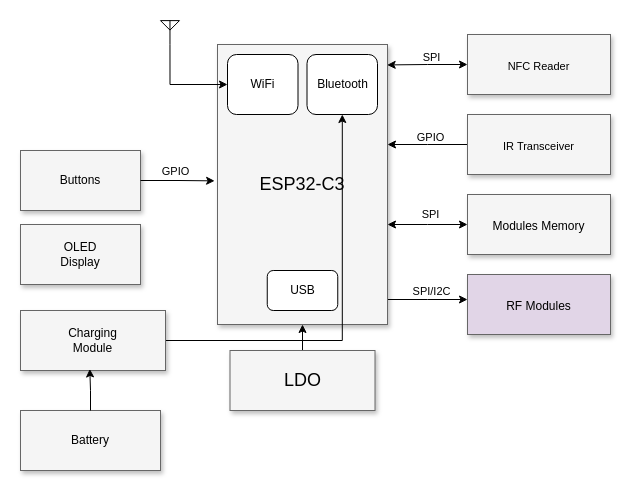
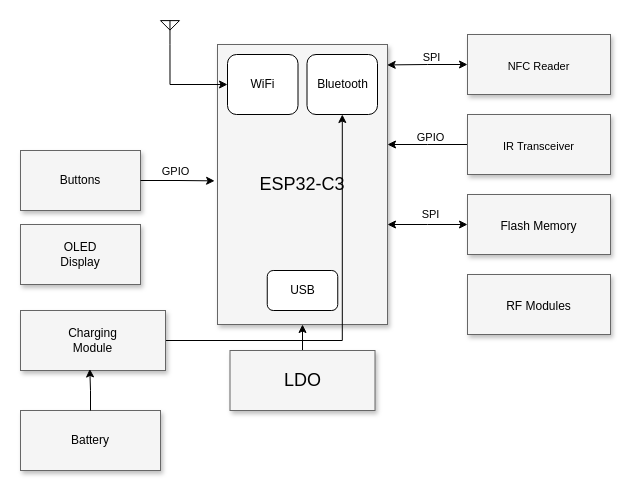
node "Modules Memory": label "Modules Memory" -> "Flash Memory"
edge "ESP32-C3" -> "RF Modules": removed, label "SPI/I2C"
node "RF Modules": fillcolor #e1d5e7 -> #f5f5f5
